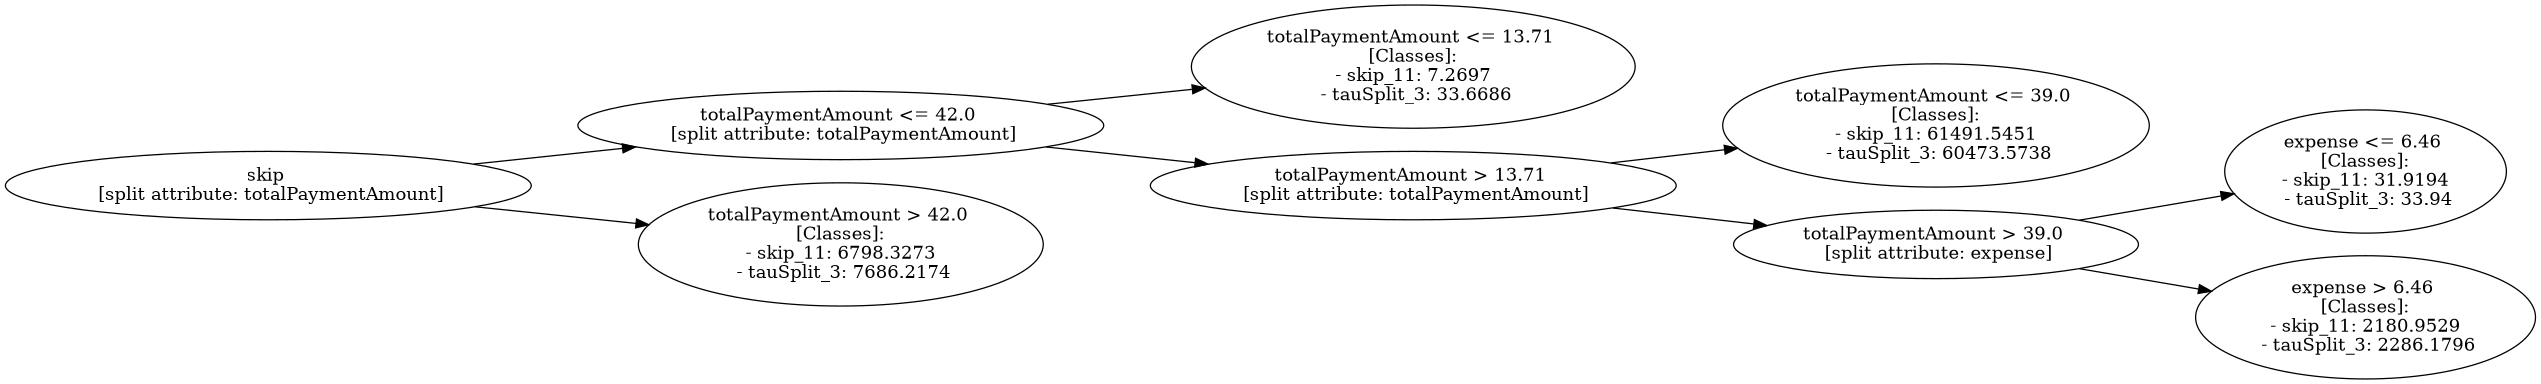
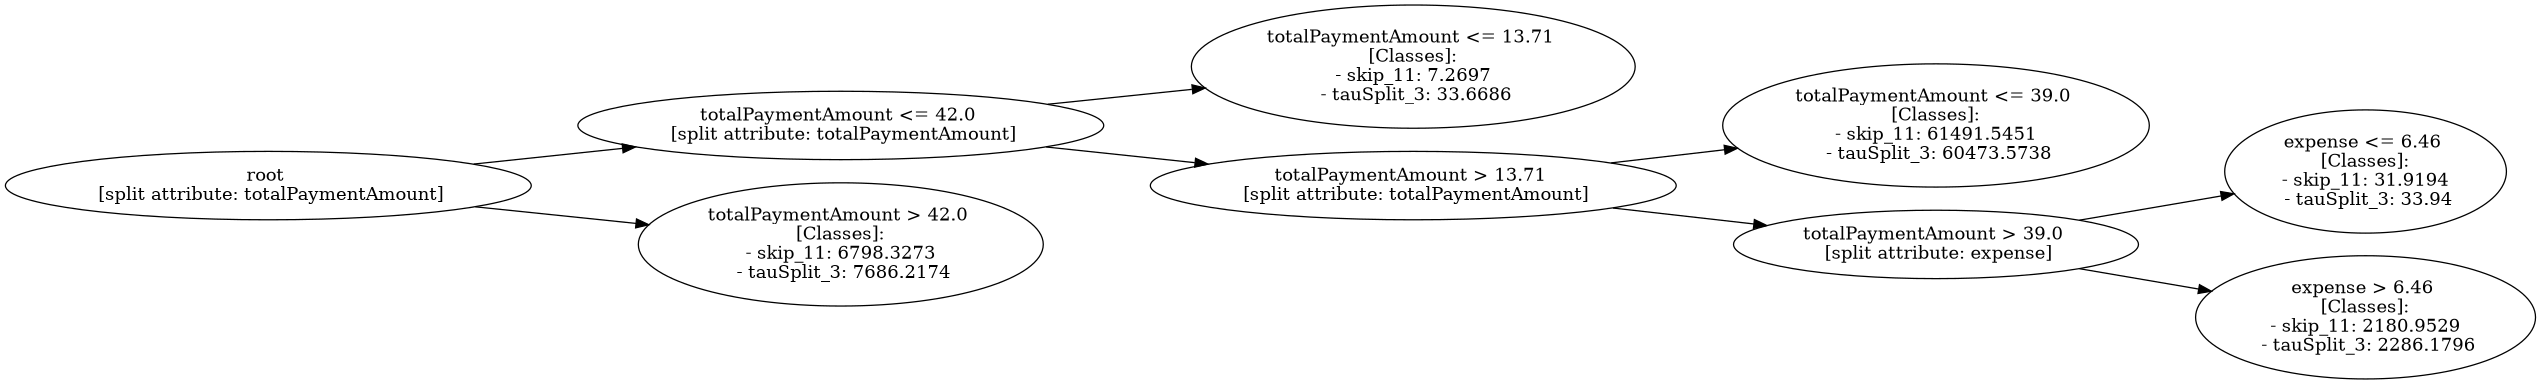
node "skip [split attribute: totalPaymentAmount]": label "skip [split attribute: totalPaymentAmount]" -> "root [split attribute: totalPaymentAmount]"
